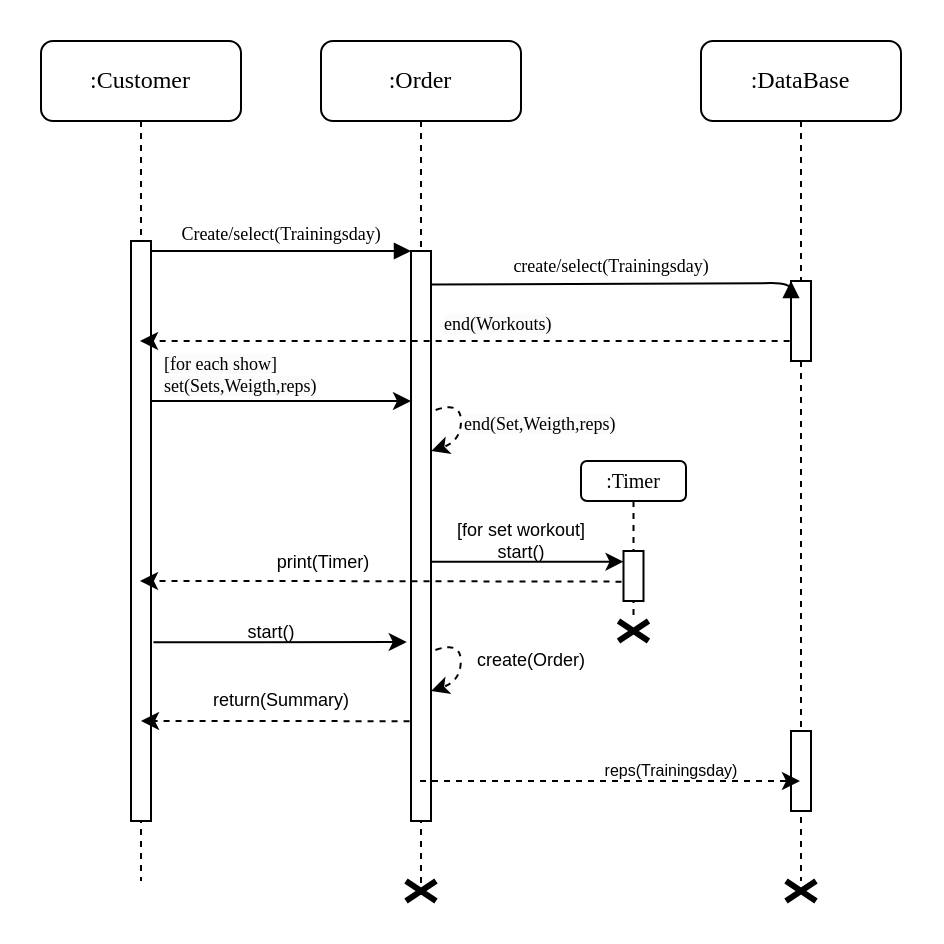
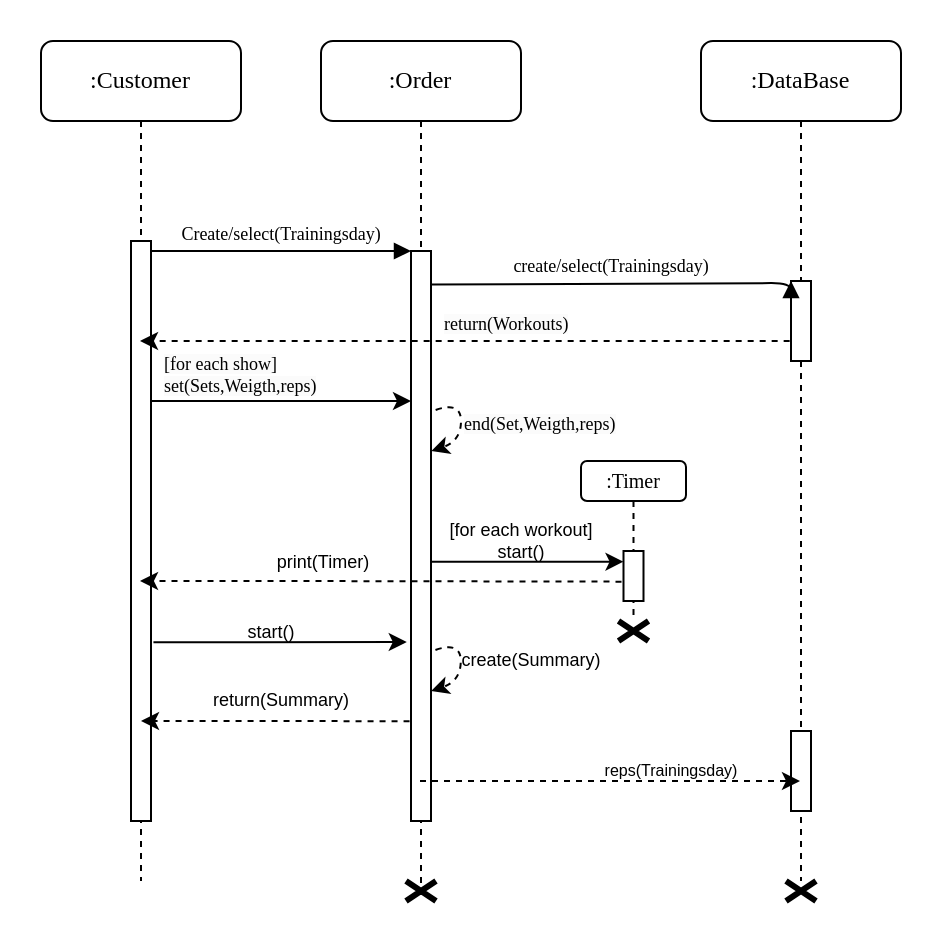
node "end(Workouts)": label "end(Workouts)" -> "return(Workouts)"
node "[for set workout] start()": label "[for set workout] start()" -> "[for each workout] start()"
node "create(Order)": label "create(Order)" -> "create(Summary)"
